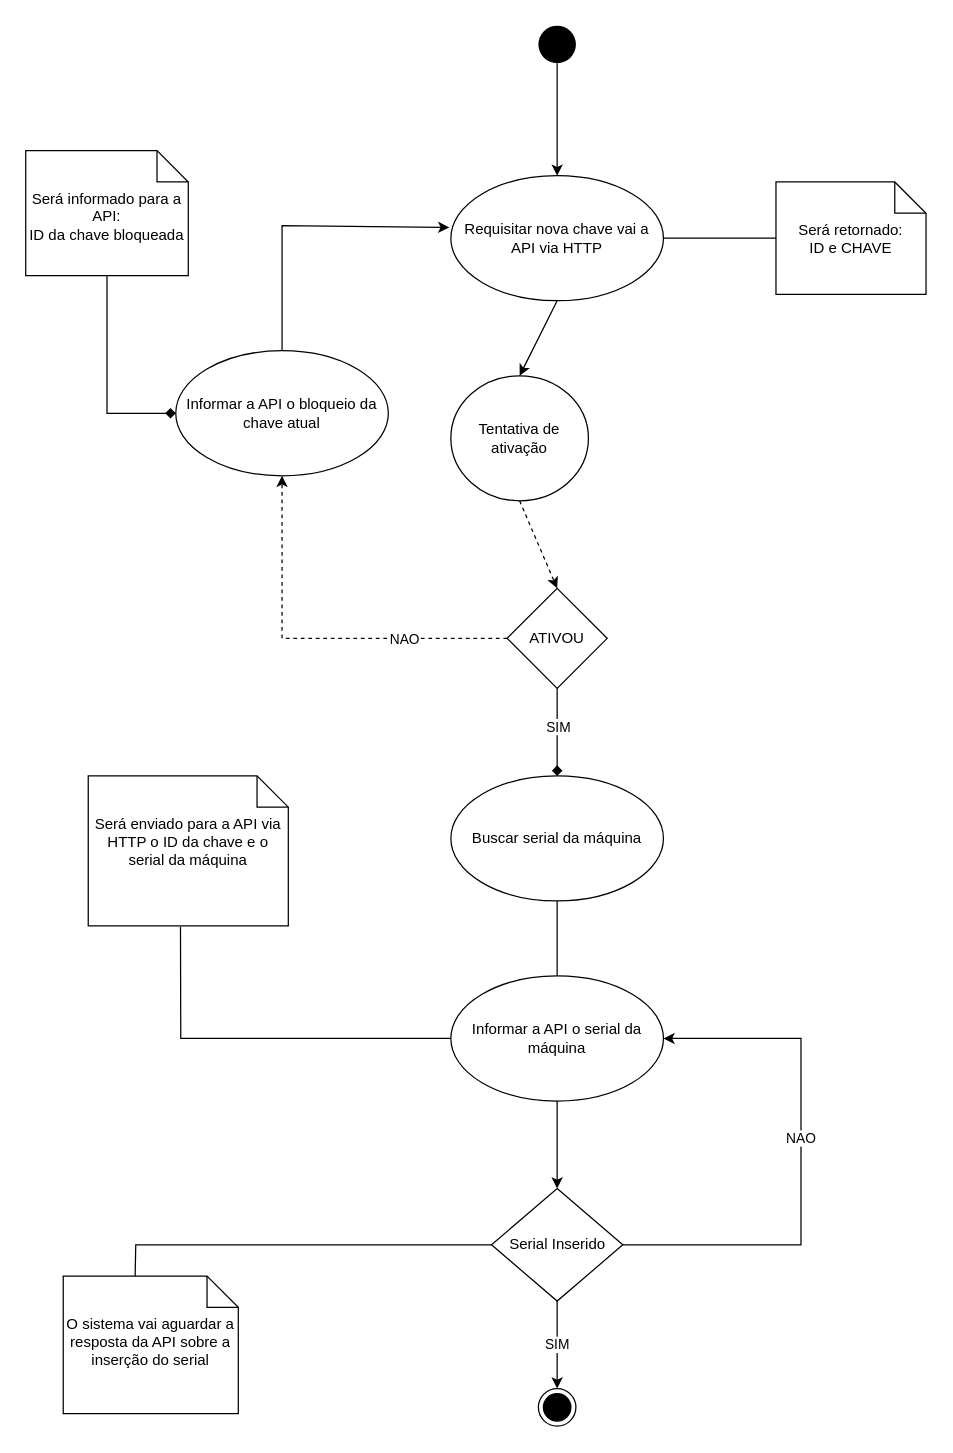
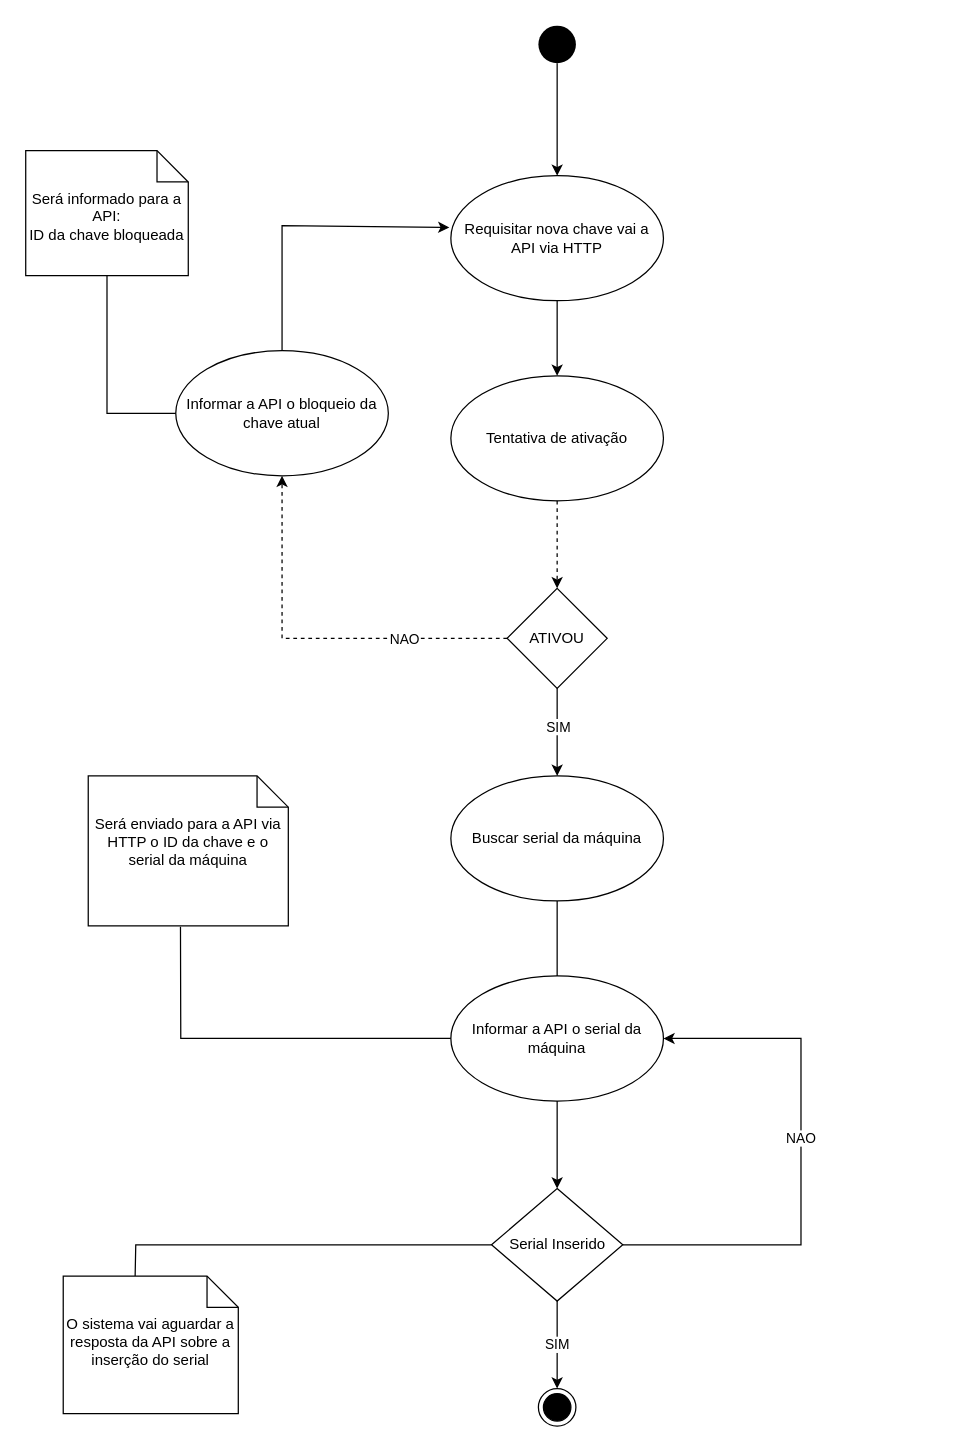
edge "Requisitar nova chave vai a API via HTTP" -- "Será retornado: ID e CHAVE": removed
node "Será retornado: ID e CHAVE": removed
edge "Será informado para a API: ID da chave bloqueada" -> "Informar a API o bloqueio da chave atual": arrowhead diamond -> none
node "Tentativa de ativação": size 138x125 -> 213x125
edge "ATIVOU" -> "Buscar serial da máquina": arrowhead diamond -> classic
